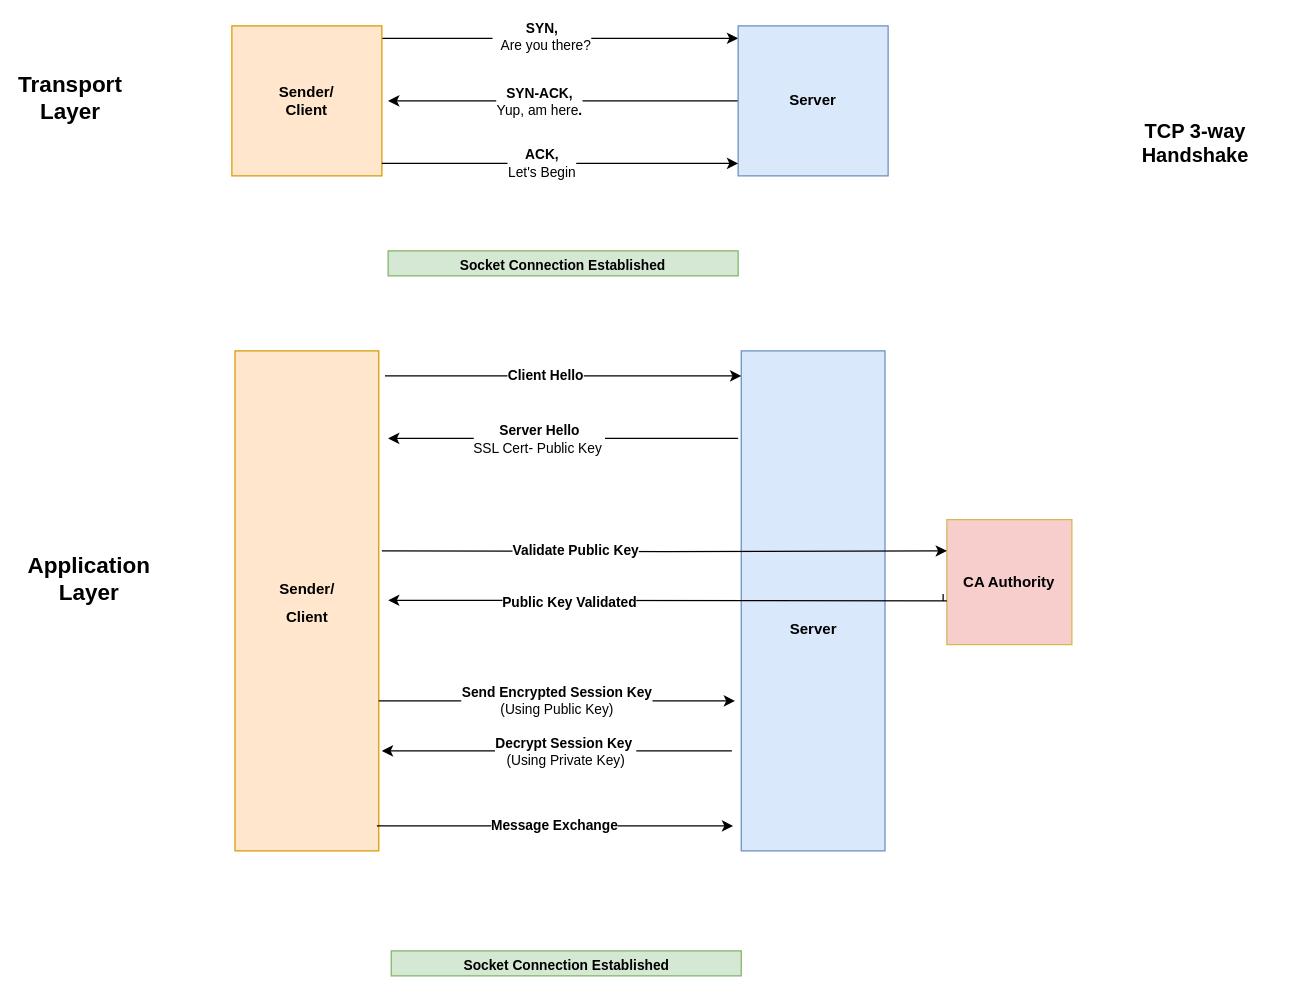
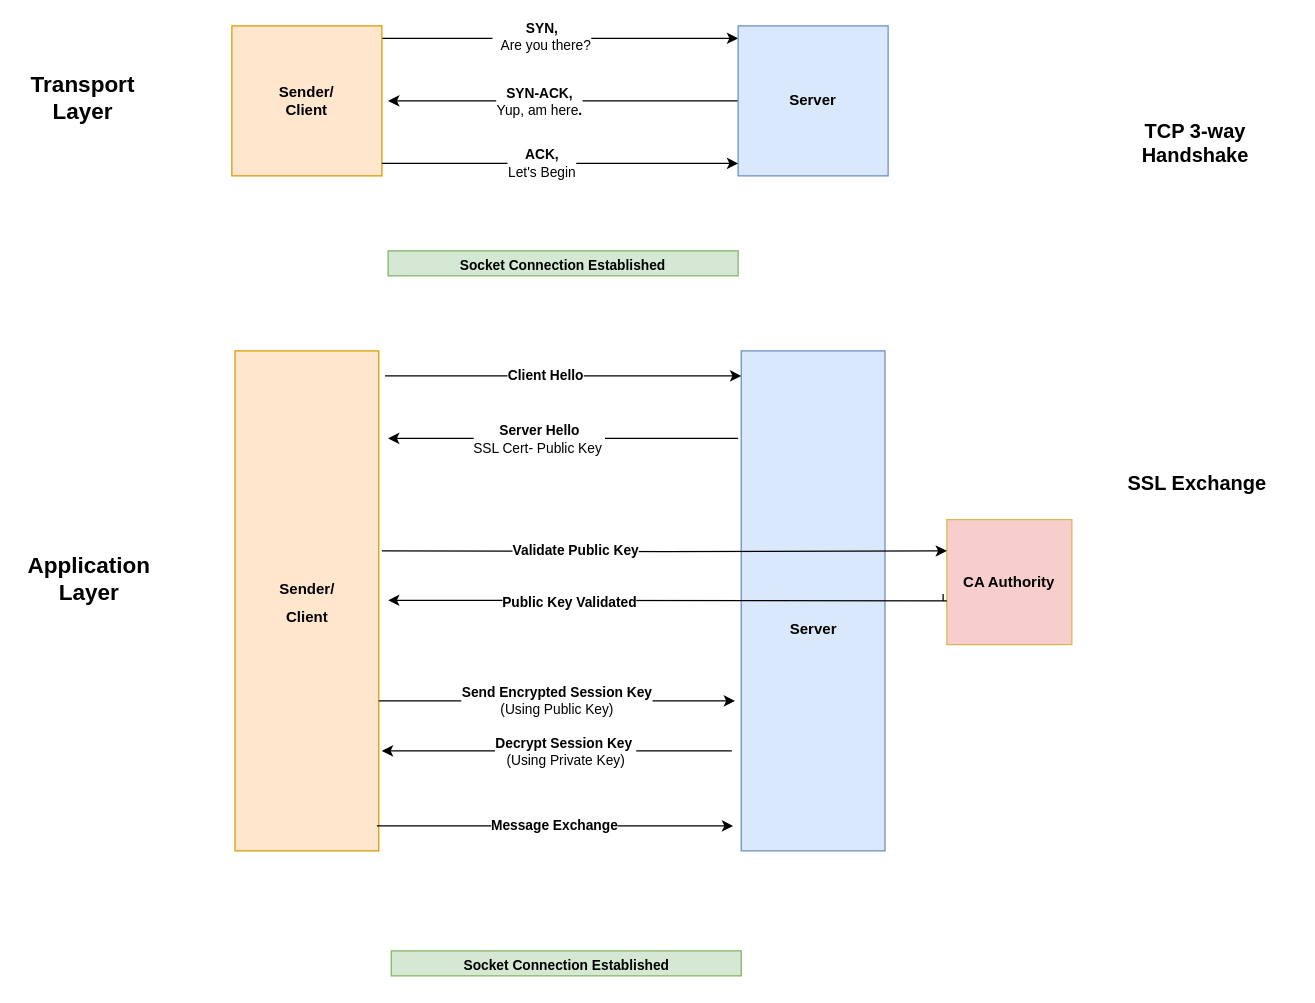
node "Transport Layer": moved (69, 94) -> (82, 94)
node "SSL Exchange": added
